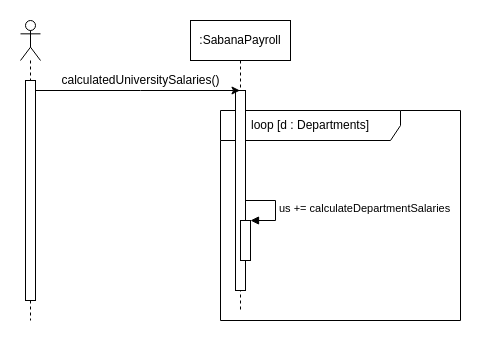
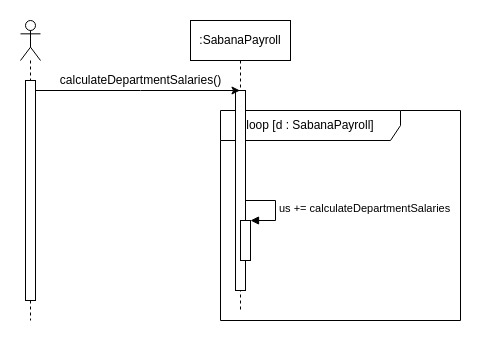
node "calculatedUniversitySalaries()": label "calculatedUniversitySalaries()" -> "calculateDepartmentSalaries()"
node "loop [d : Departments]": label "loop [d : Departments]" -> "loop [d : SabanaPayroll]"
